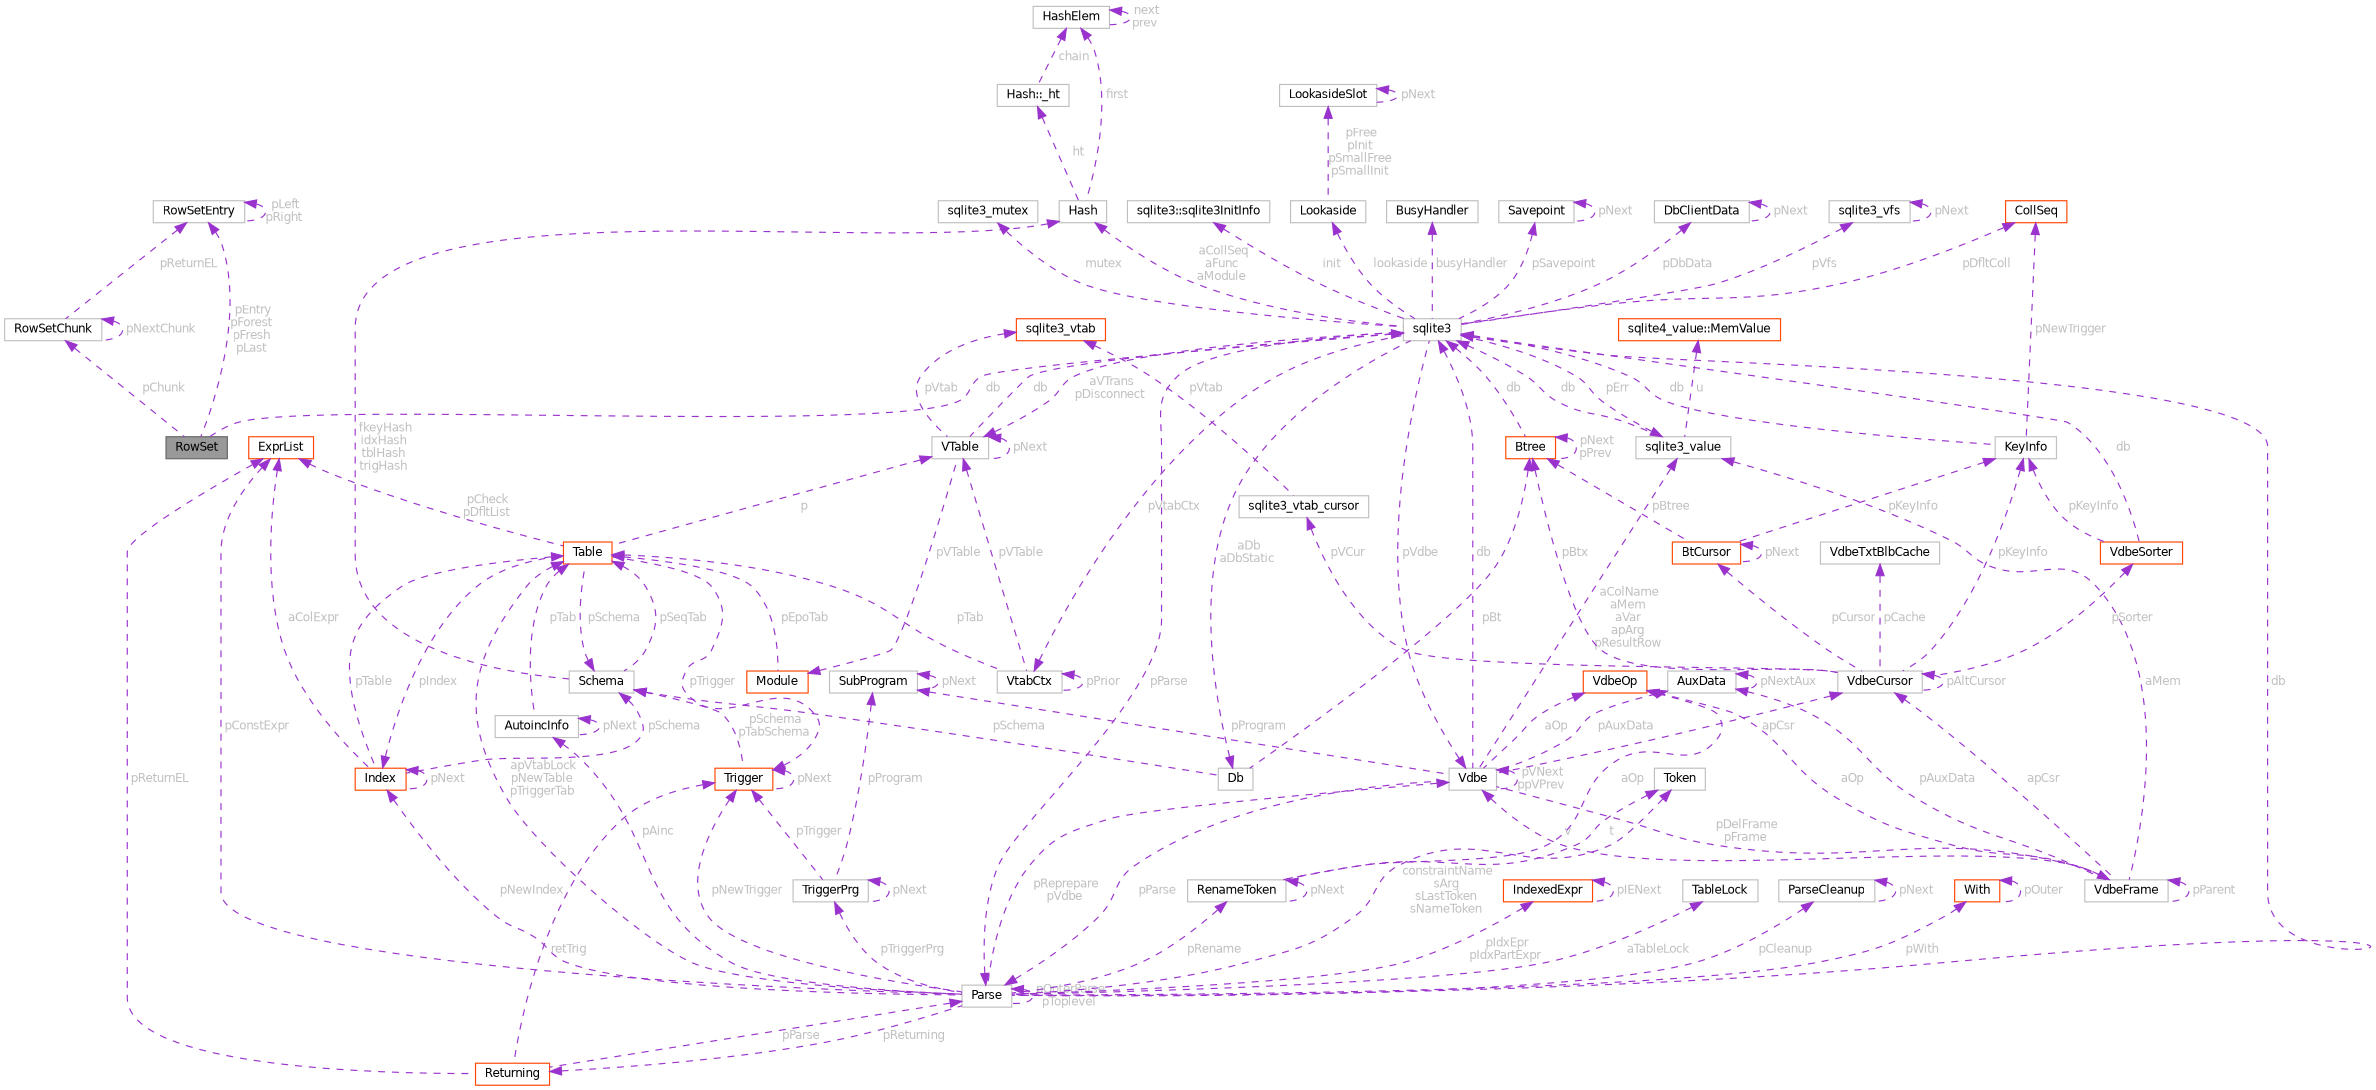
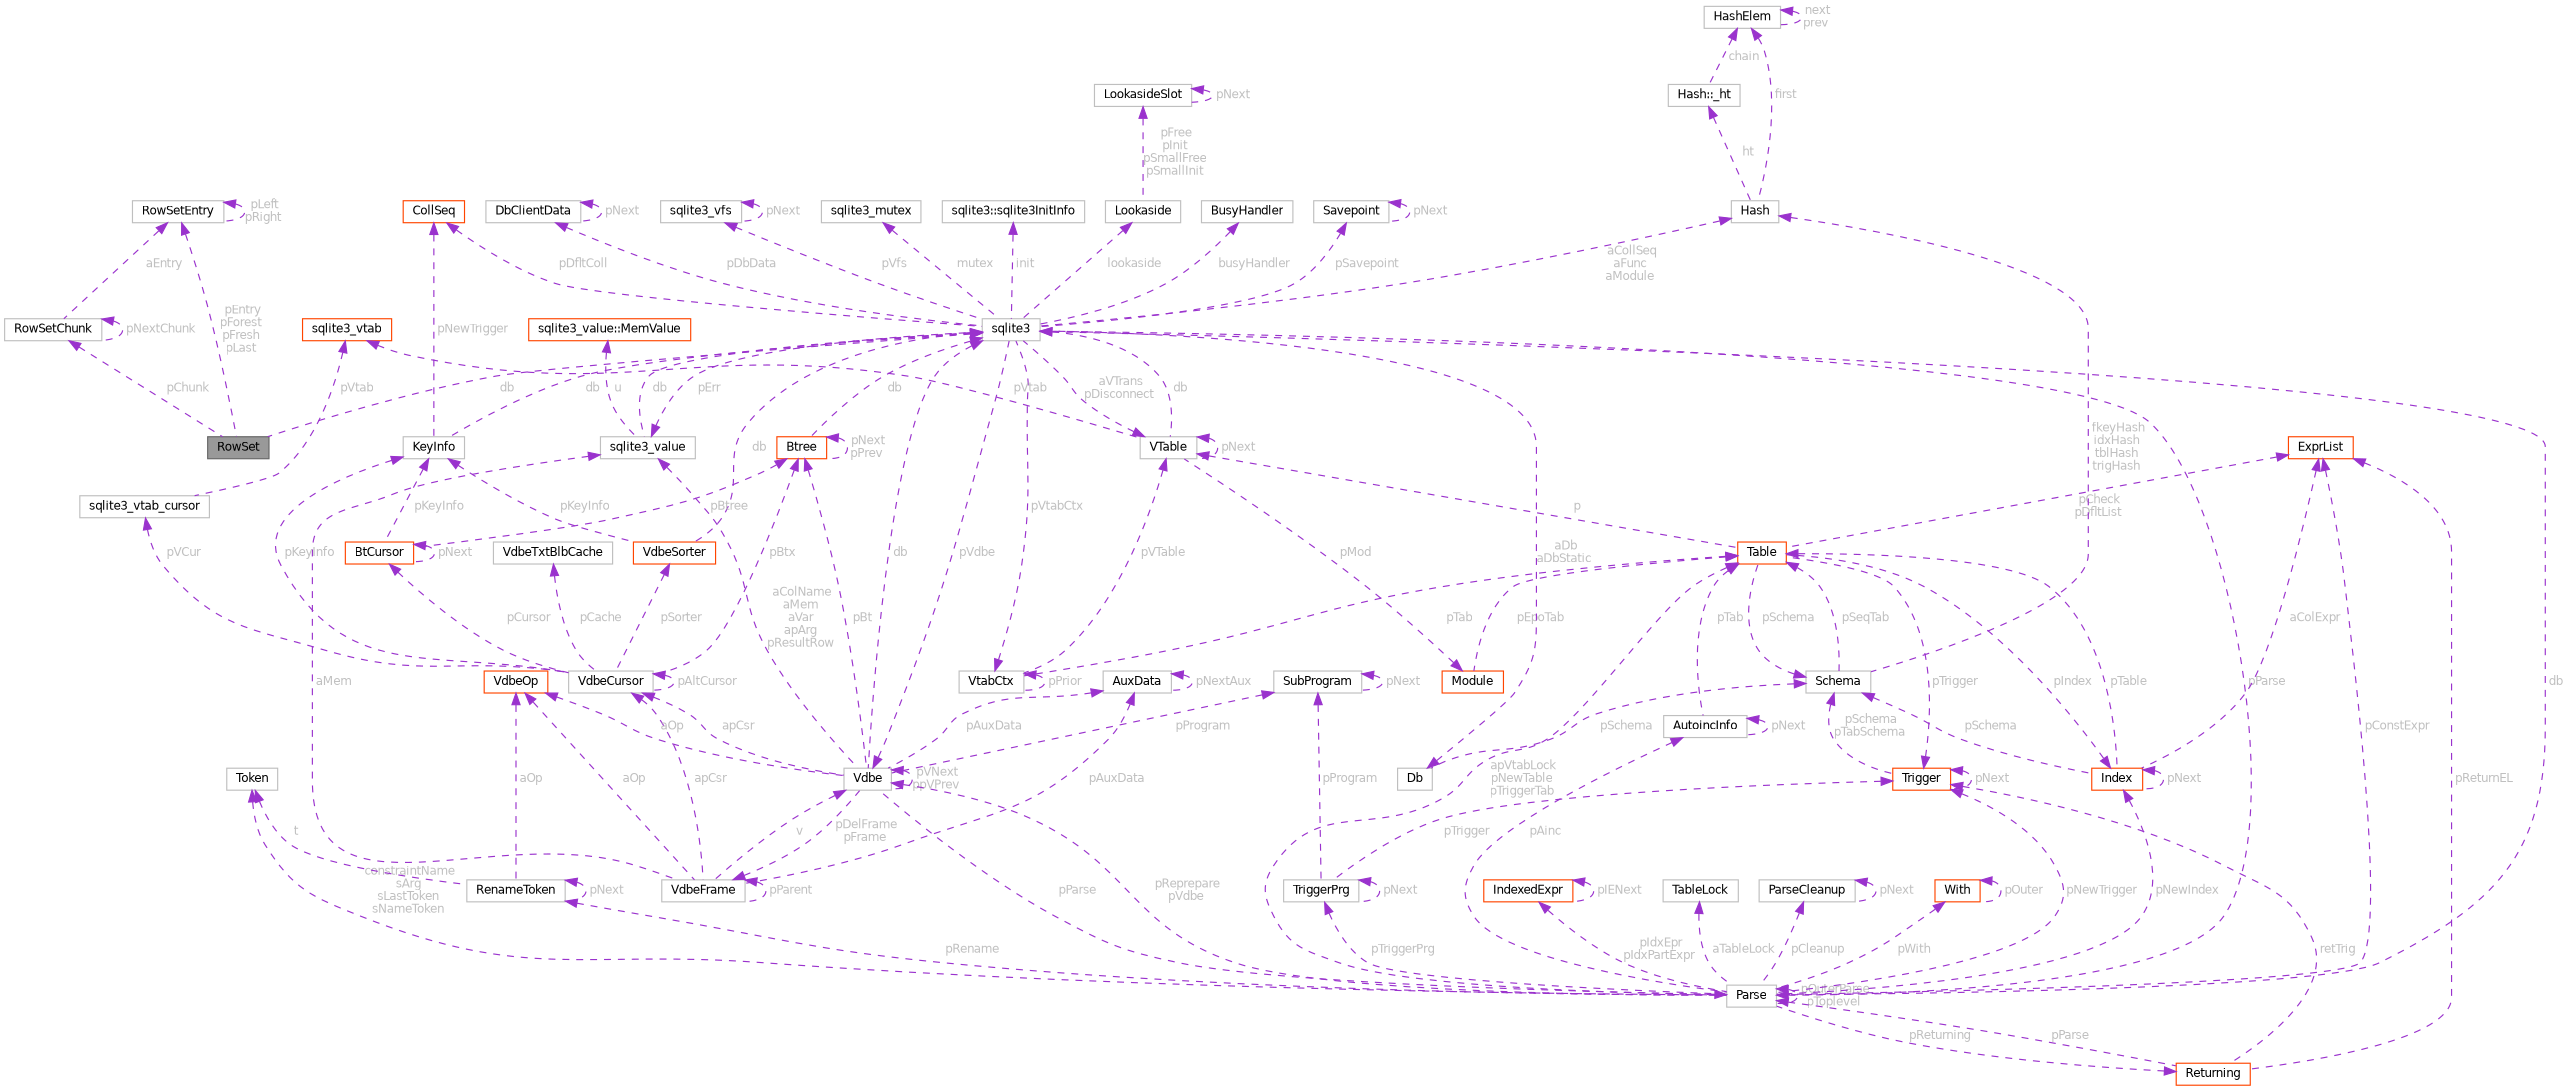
edge "RowSetChunk" -> "RowSetEntry": label " pReturnEL" -> " aEntry"
node "sqlite4_value::MemValue": label "sqlite4_value::MemValue" -> "sqlite3_value::MemValue"
edge "VTable" -> "Module": label " pVTable" -> " pMod"
edge "Db" -> "Btree": now "Vdbe" -> "Btree"
